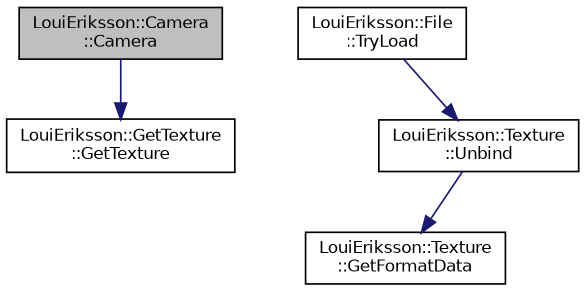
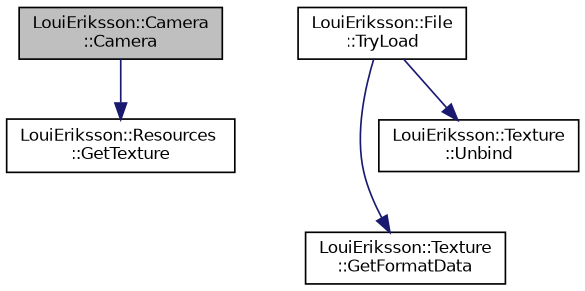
node "LouiEriksson::GetTexture ::GetTexture": label "LouiEriksson::GetTexture ::GetTexture" -> "LouiEriksson::Resources ::GetTexture"
edge "LouiEriksson::Texture ::Unbind" -> "LouiEriksson::Texture ::GetFormatData": now "LouiEriksson::File ::TryLoad" -> "LouiEriksson::Texture ::GetFormatData"
